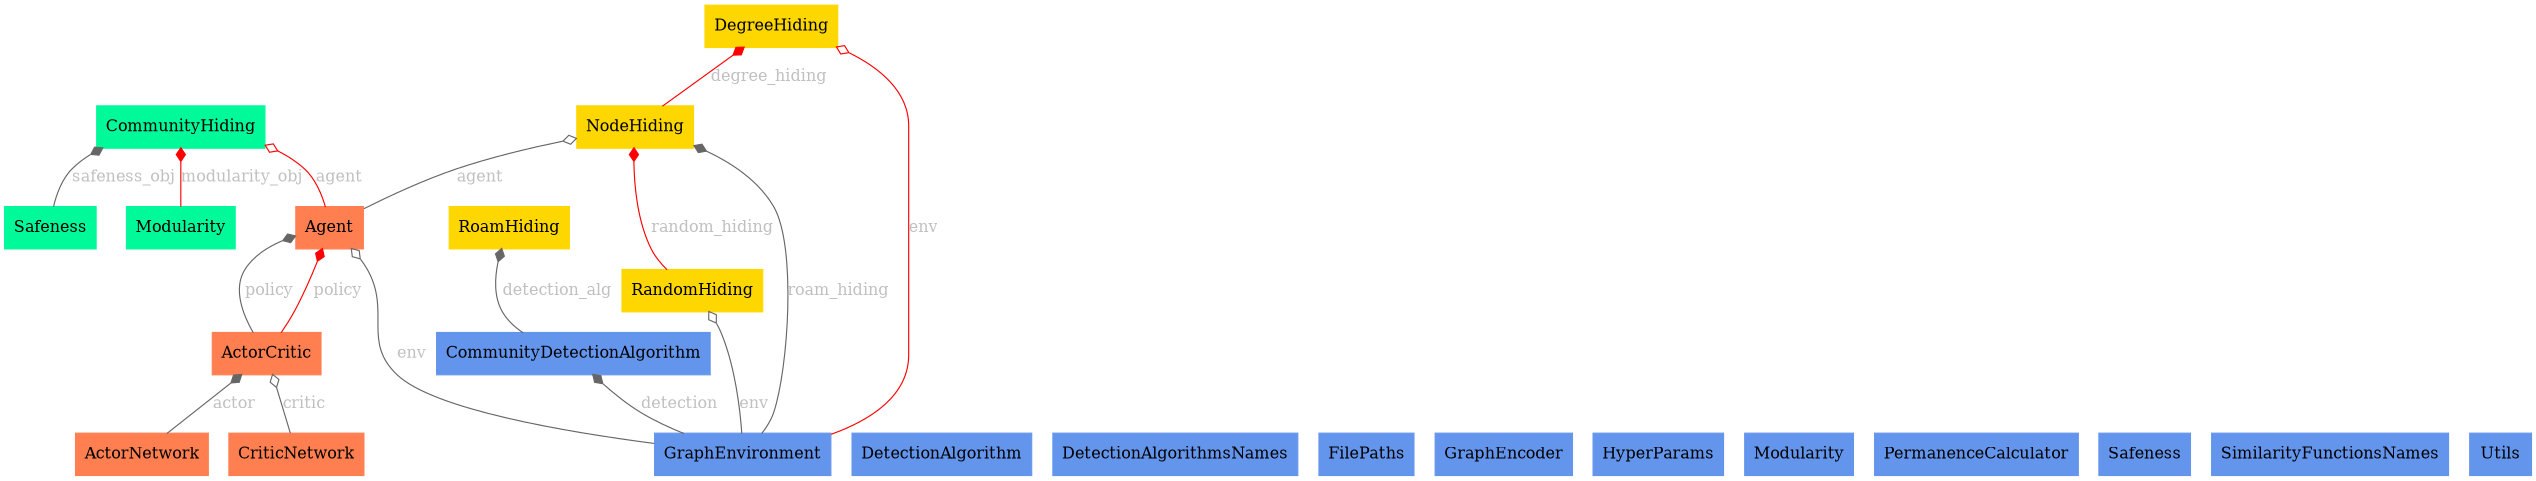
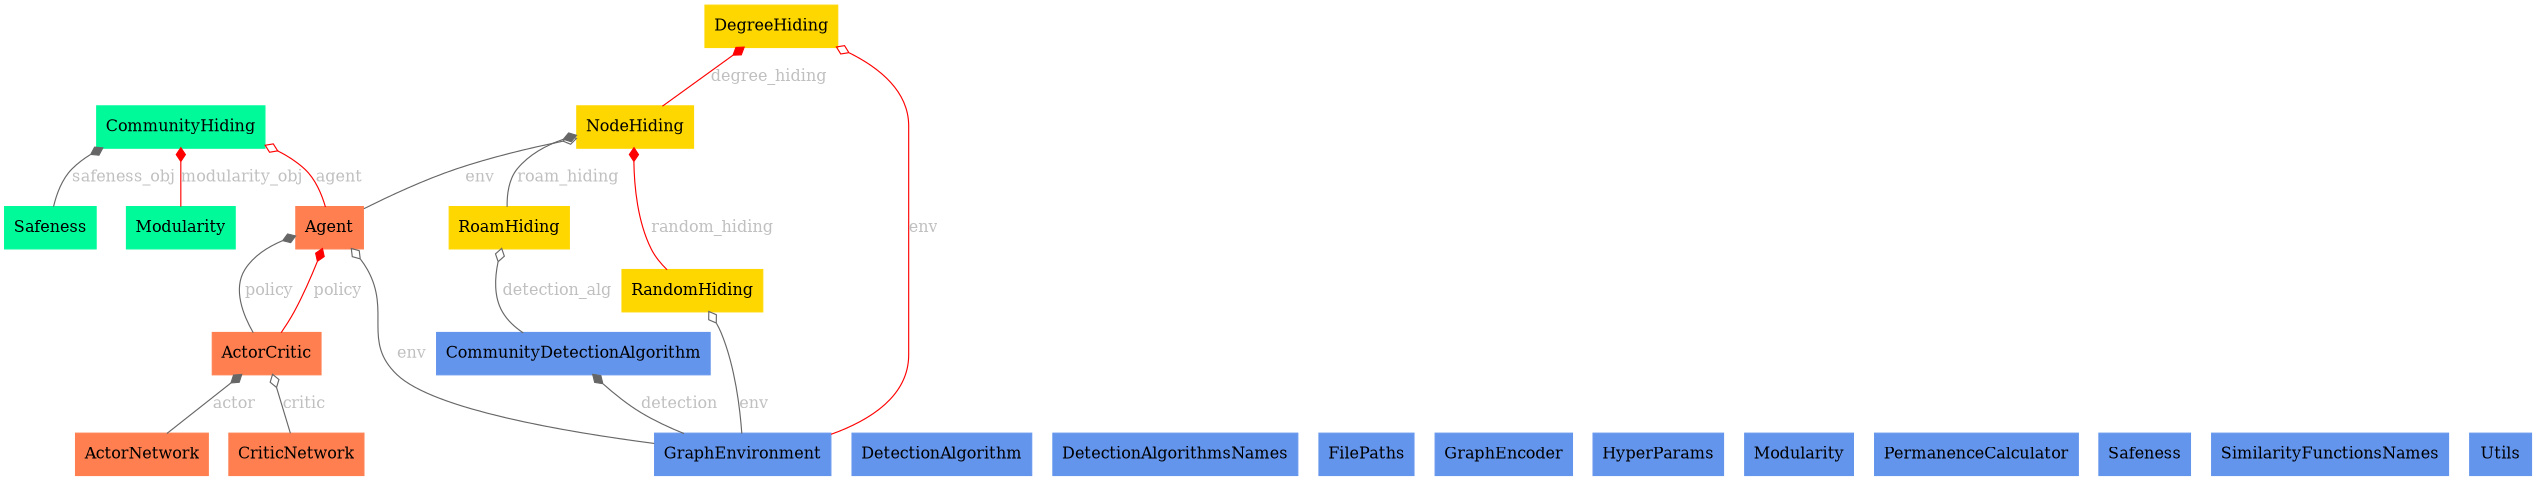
edge "Agent" -> "NodeHiding": label "agent" -> "env"
edge "GraphEnvironment" -> "NodeHiding": now "RoamHiding" -> "NodeHiding"
edge "CommunityDetectionAlgorithm" -> "RoamHiding": arrowhead diamond -> odiamond
